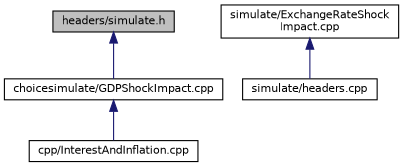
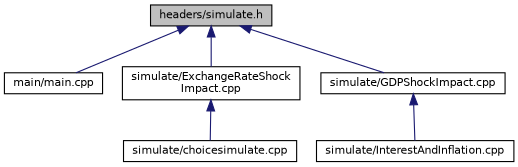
edge "simulate/ExchangeRateShock Impact.cpp" -> "headers/simulate.h": added
node "main/main.cpp": added
node "choicesimulate/GDPShockImpact.cpp": label "choicesimulate/GDPShockImpact.cpp" -> "simulate/GDPShockImpact.cpp"
node "simulate/headers.cpp": label "simulate/headers.cpp" -> "simulate/choicesimulate.cpp"
node "cpp/InterestAndInflation.cpp": label "cpp/InterestAndInflation.cpp" -> "simulate/InterestAndInflation.cpp"
